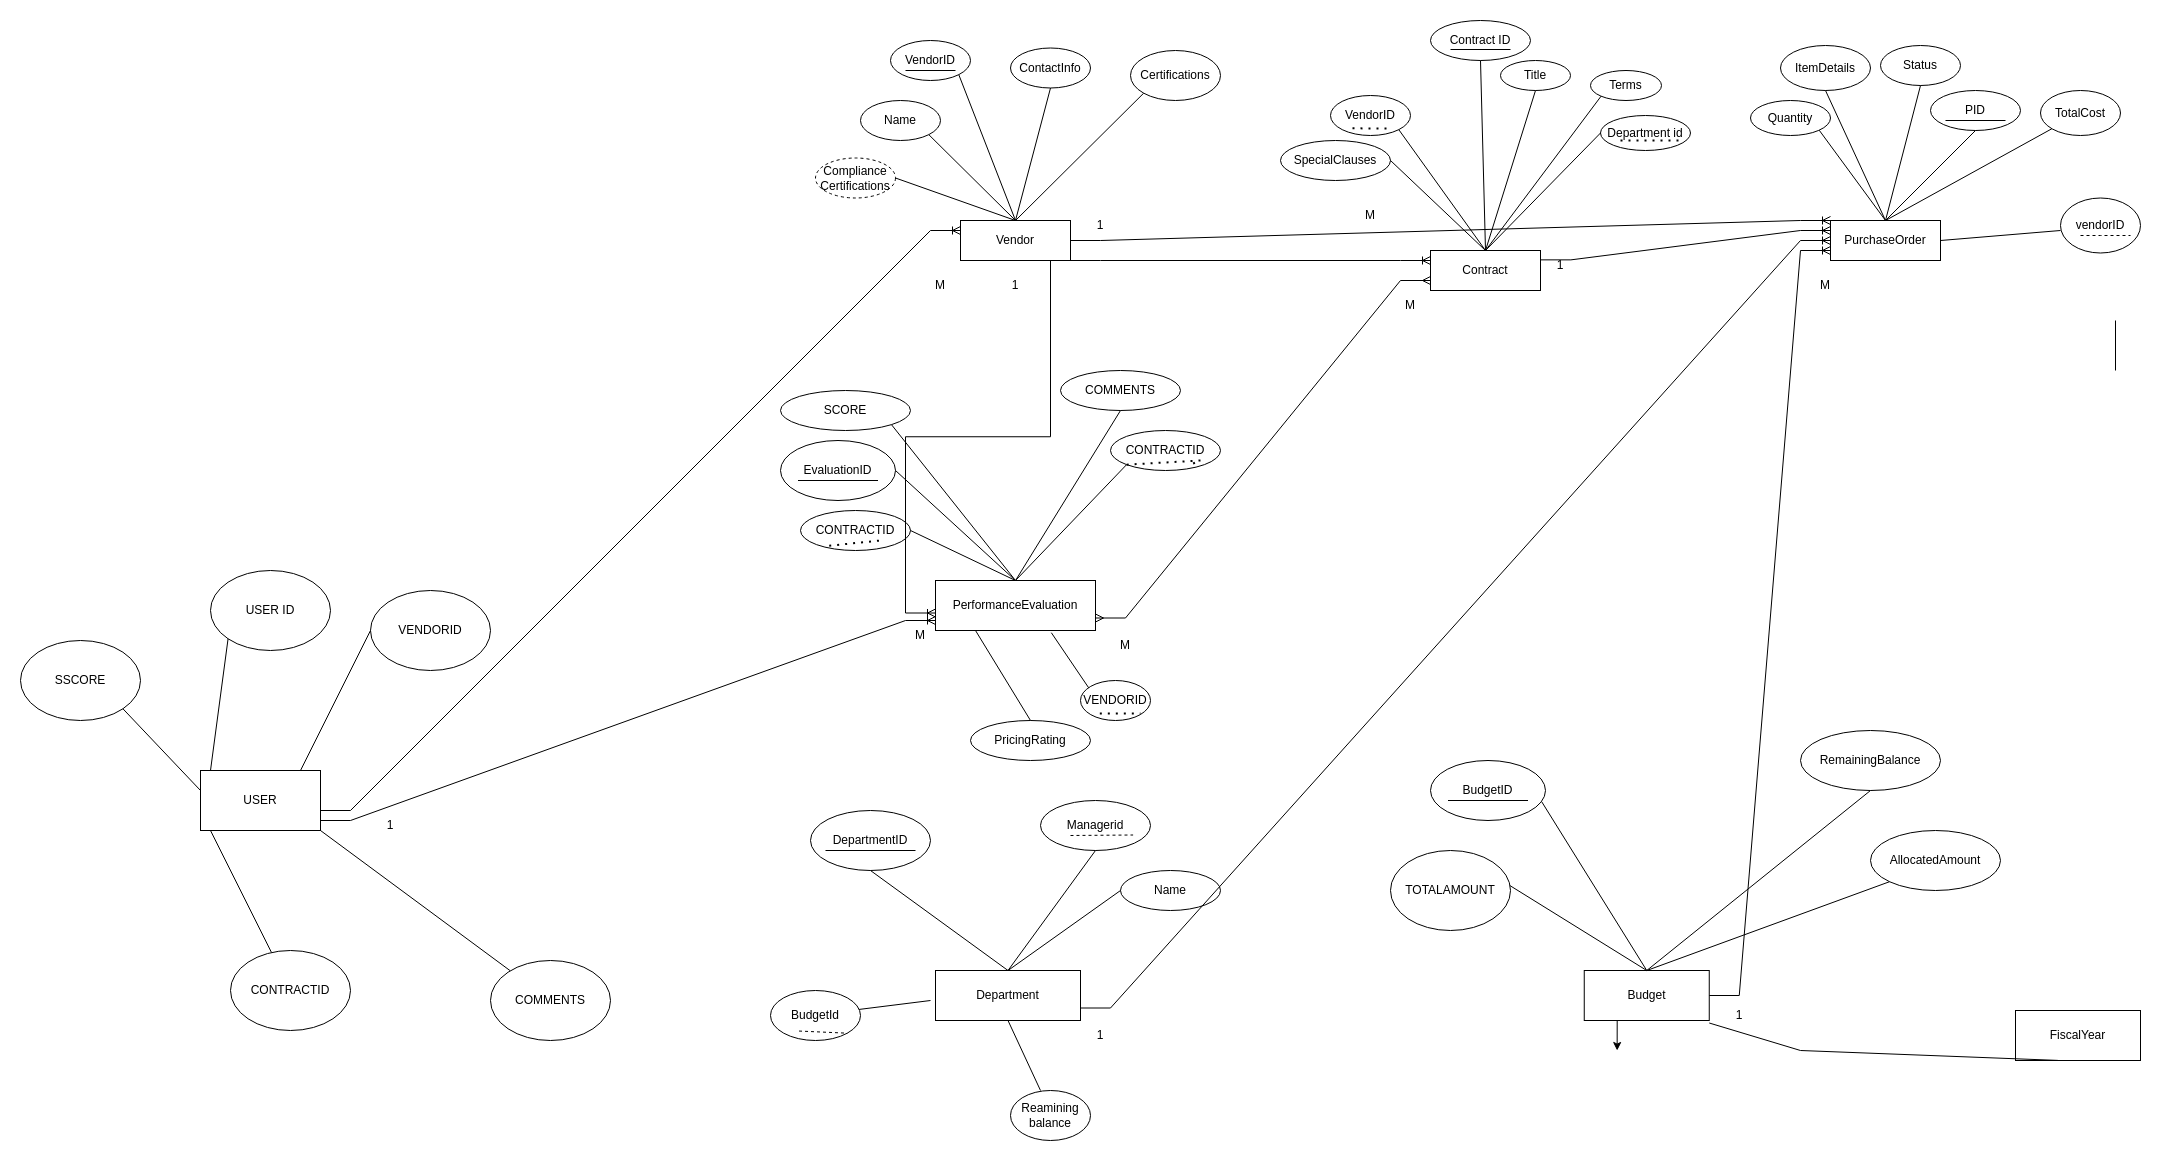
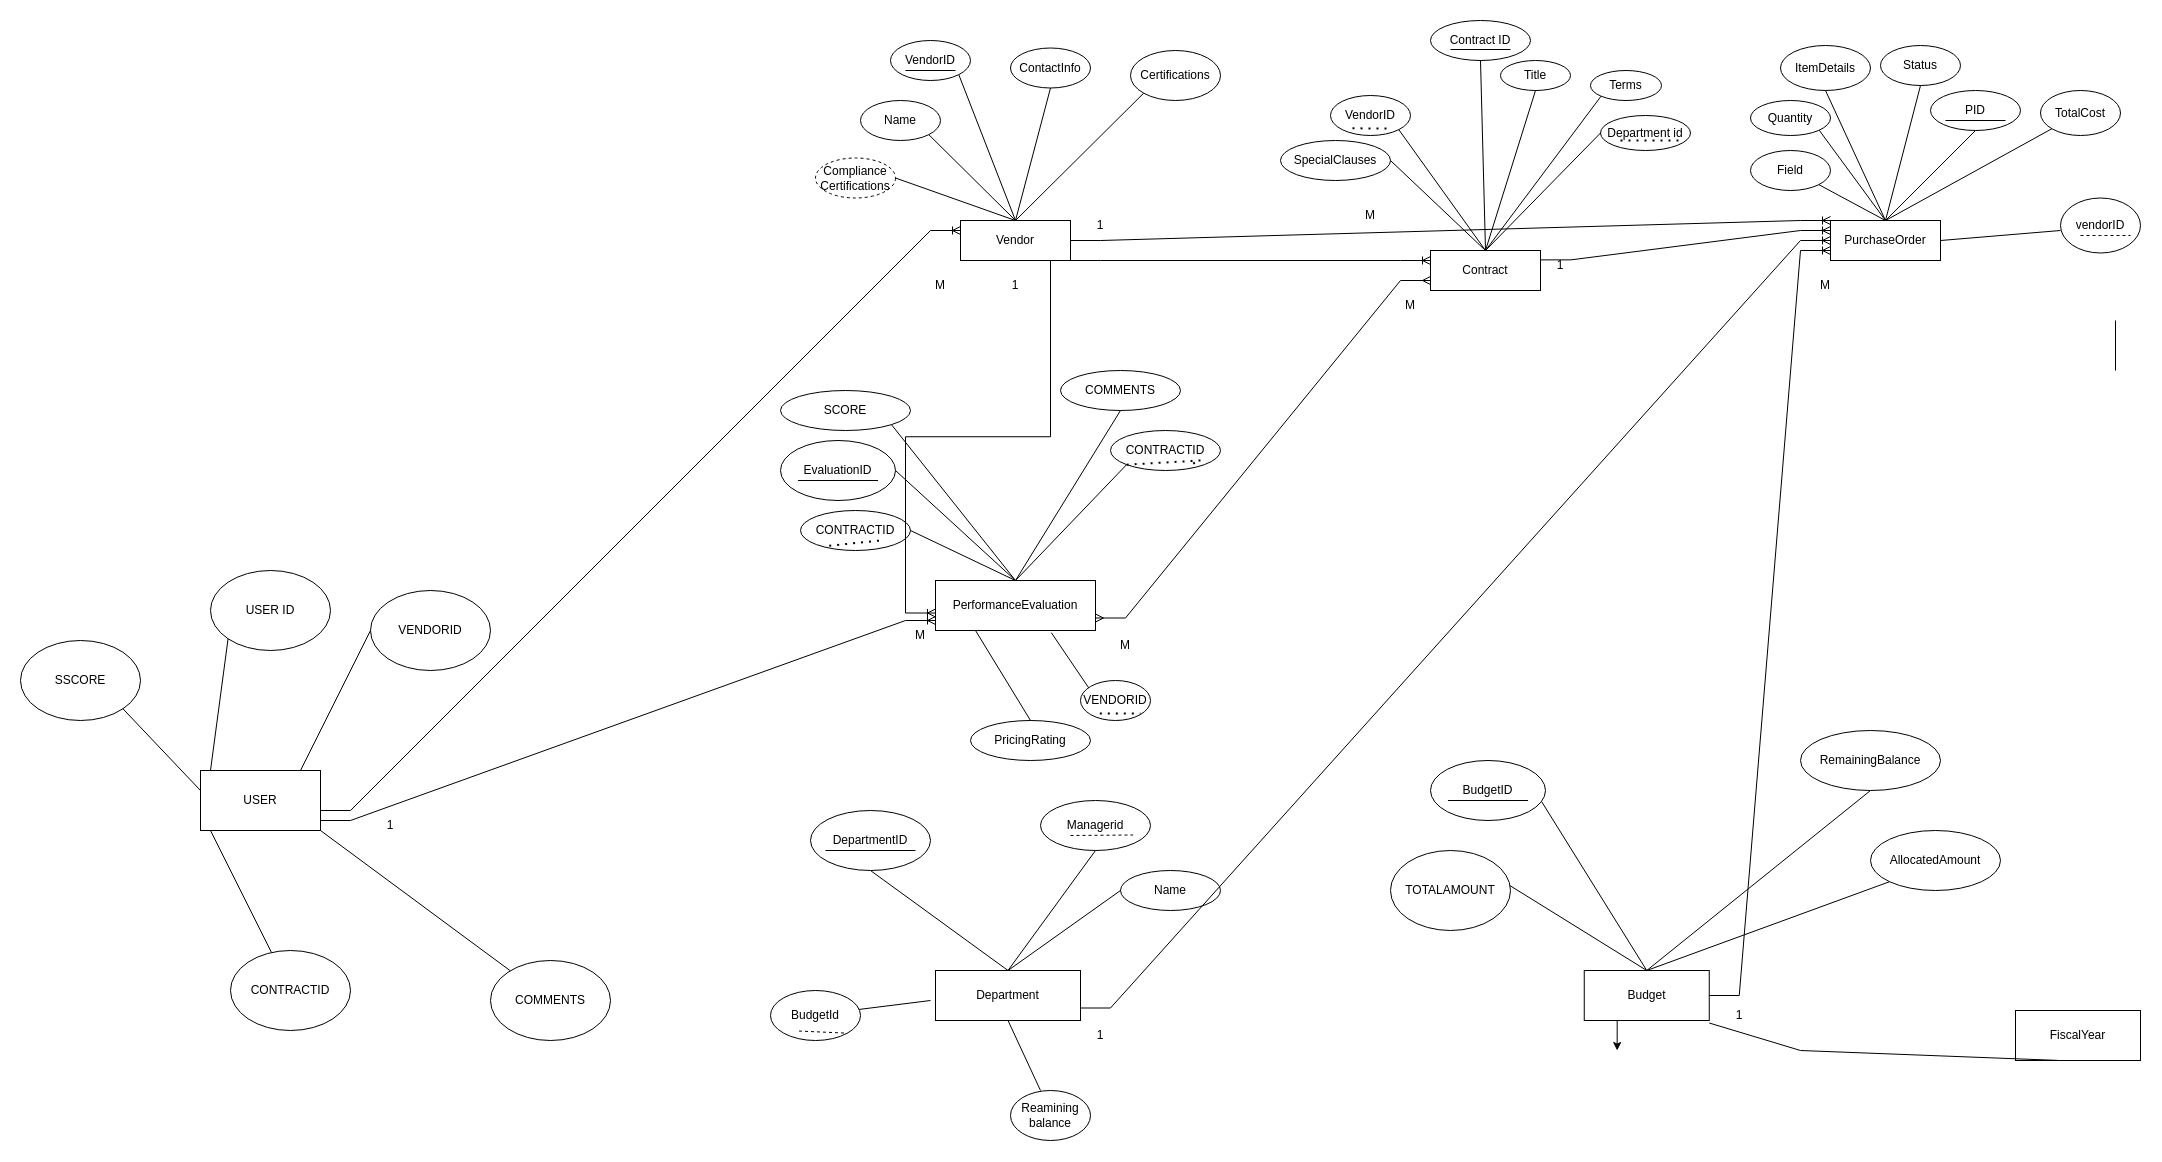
node "Field": added
edge "Field" -- "PurchaseOrder": added
